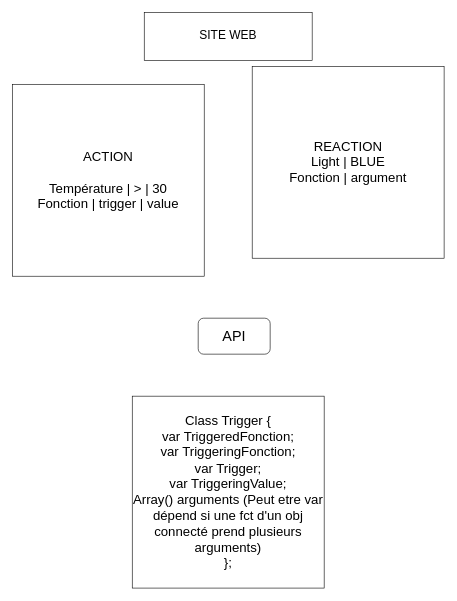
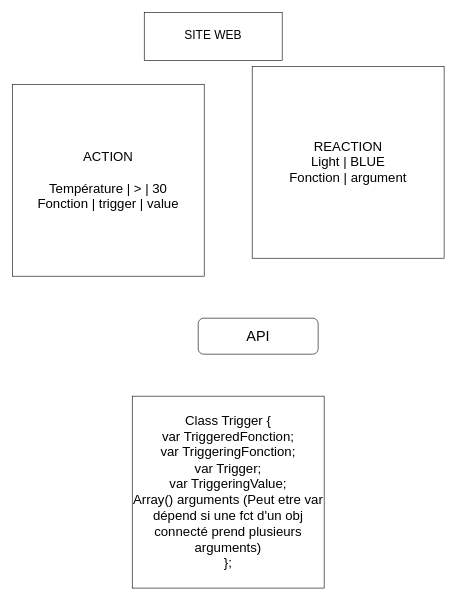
node "SITE WEB": size 168x48 -> 138x48
node "API": size 72x36 -> 120x36
